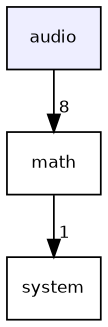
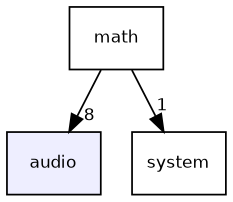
edge "audio" -> "math": reversed
